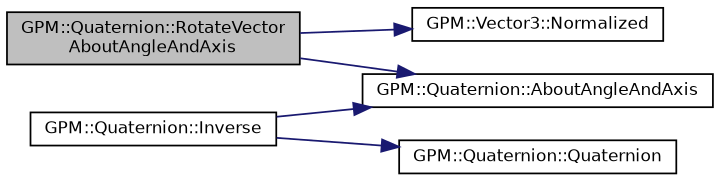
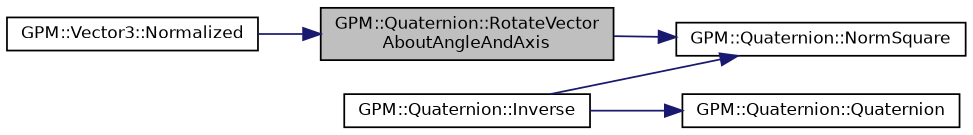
edge "GPM::Quaternion::RotateVector AboutAngleAndAxis" -> "GPM::Vector3::Normalized": reversed
node "GPM::Quaternion::AboutAngleAndAxis": label "GPM::Quaternion::AboutAngleAndAxis" -> "GPM::Quaternion::NormSquare"
